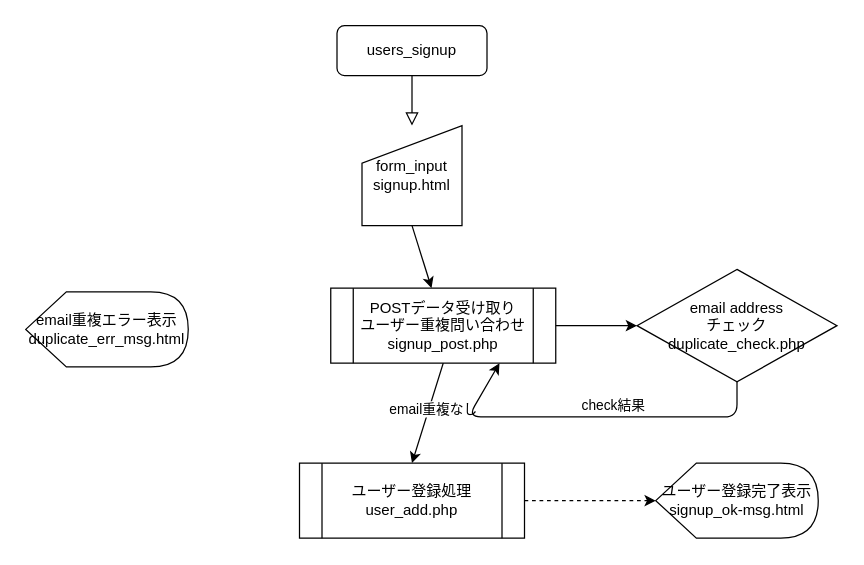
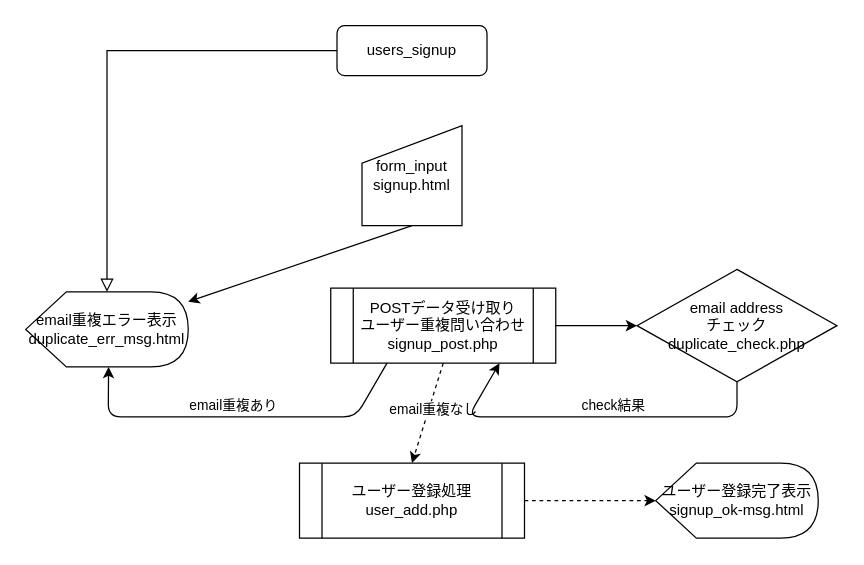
edge "users_signup" -> "form_input signup.html": now "users_signup" -> "email重複エラー表示 duplicate_err_msg.html"
edge "form_input signup.html" -> "POSTデータ受け取り ユーザー重複問い合わせ signup_post.php": now "form_input signup.html" -> "email重複エラー表示 duplicate_err_msg.html"
edge "POSTデータ受け取り ユーザー重複問い合わせ signup_post.php" -> "email重複エラー表示 duplicate_err_msg.html": added, label "email重複あり"
edge "POSTデータ受け取り ユーザー重複問い合わせ signup_post.php" -> "ユーザー登録処理 user_add.php": style solid -> dashed
